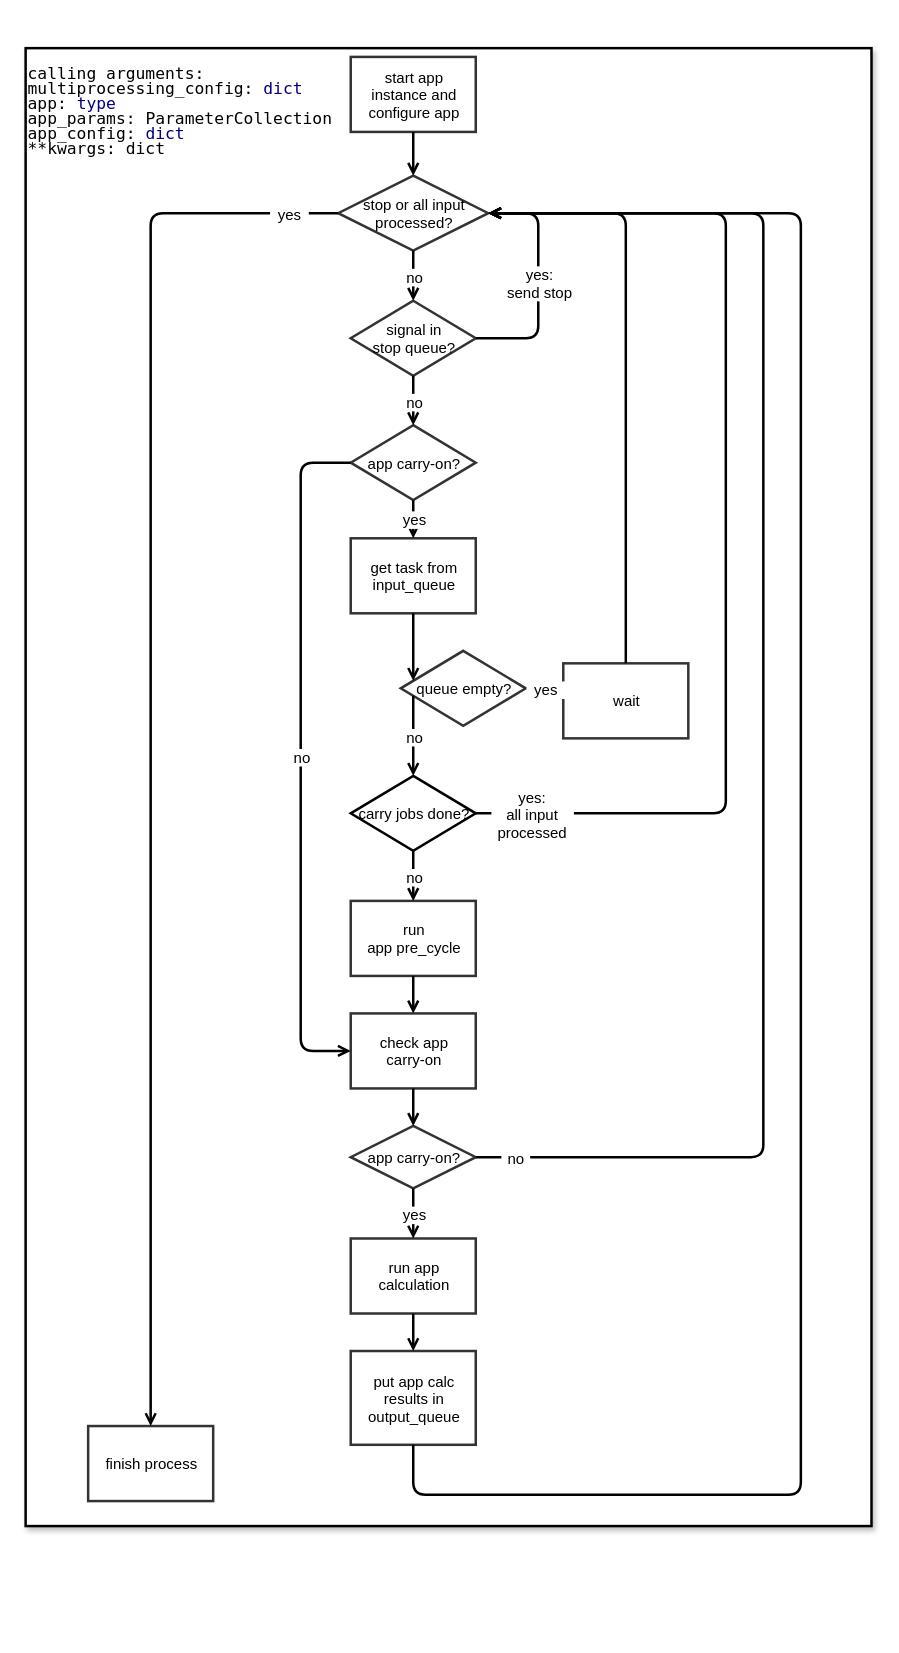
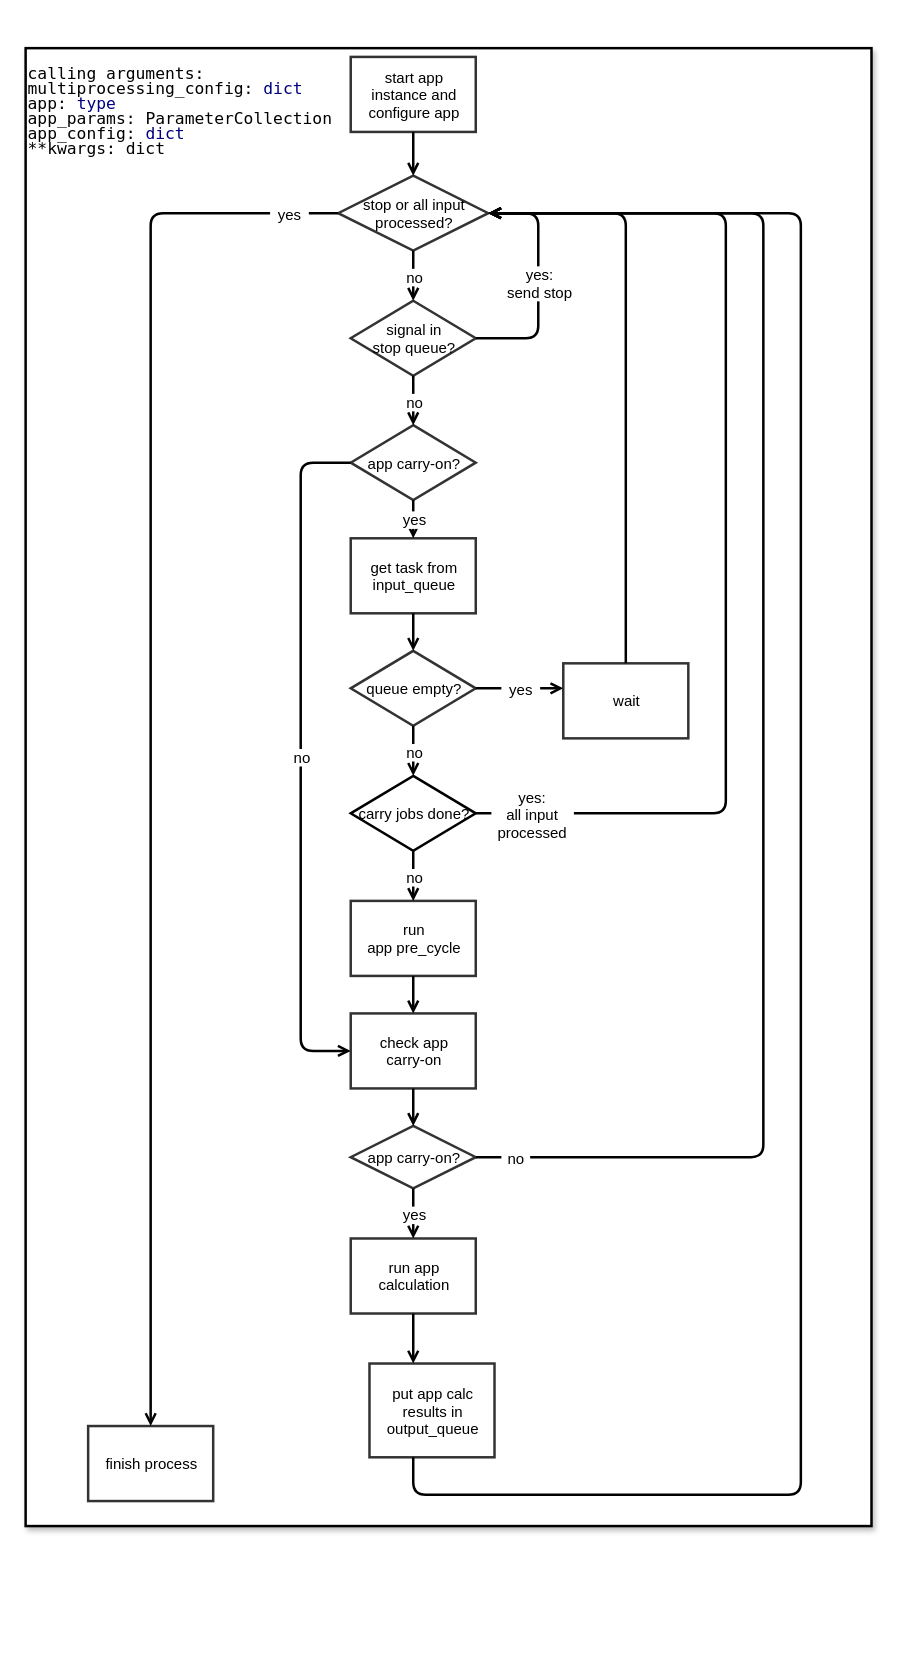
node "queue empty?": moved (463, 688) -> (413, 688)
node "put app calc results in output_queue": moved (413, 1398) -> (432, 1410)
